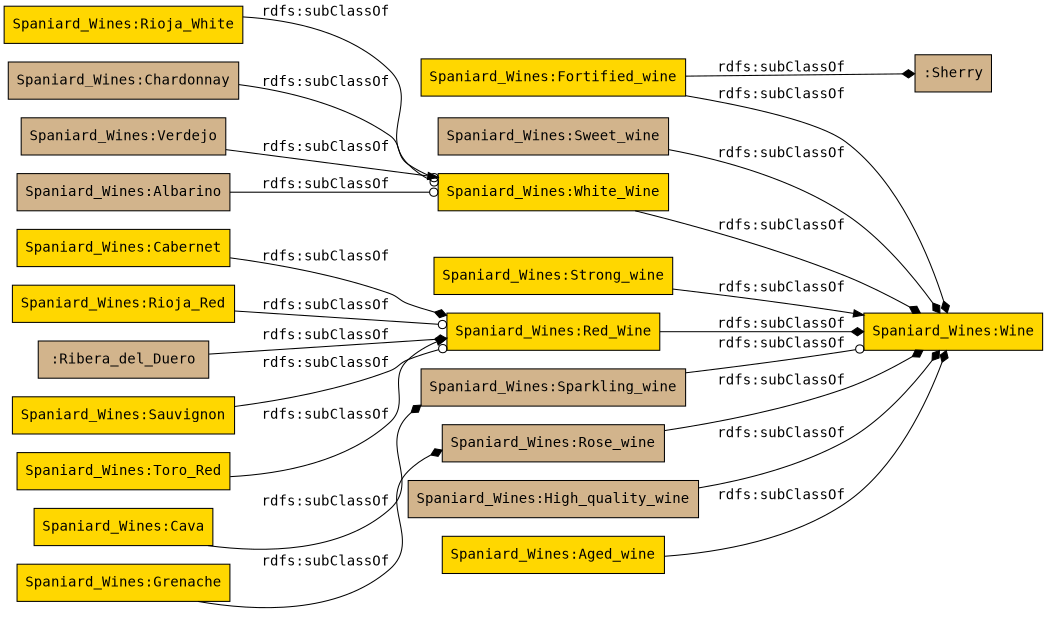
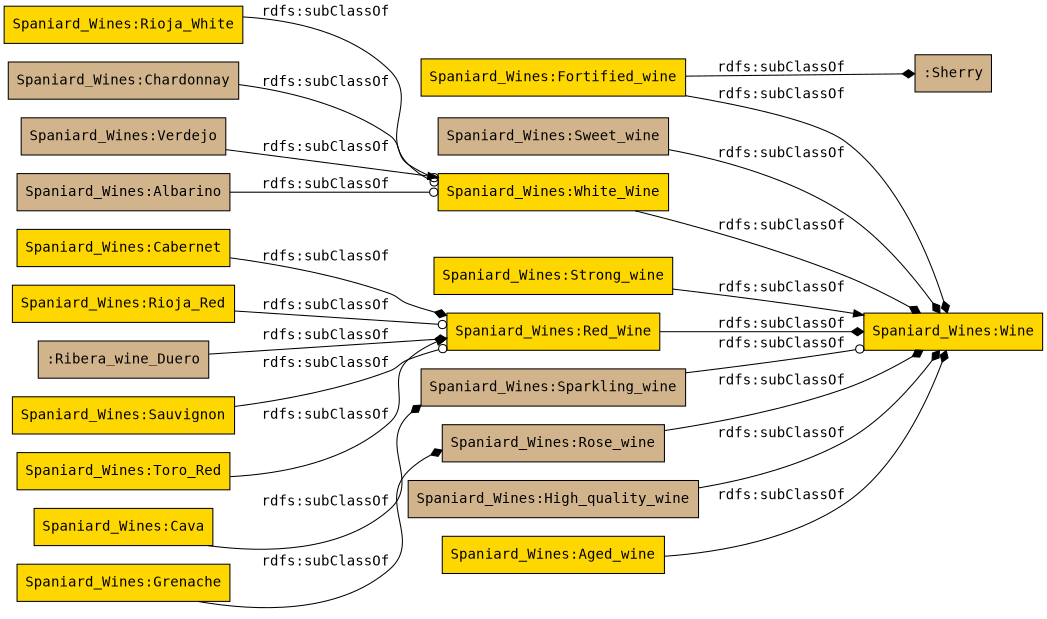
node ":Ribera_del_Duero": label ":Ribera_del_Duero" -> ":Ribera_wine_Duero"
